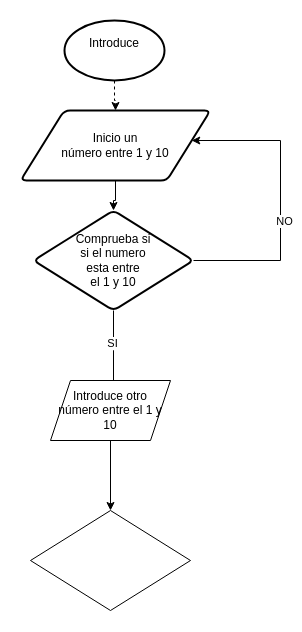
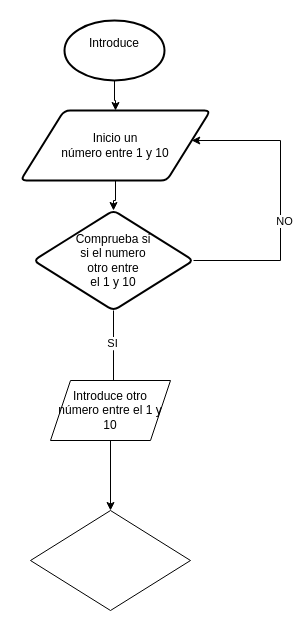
edge "Introduce" -> "Inicio un número entre 1 y 10": style dashed -> solid
node "Comprueba si si el numero esta entre el 1 y 10": label "Comprueba si si el numero esta entre el 1 y 10" -> "Comprueba si si el numero otro entre el 1 y 10"
